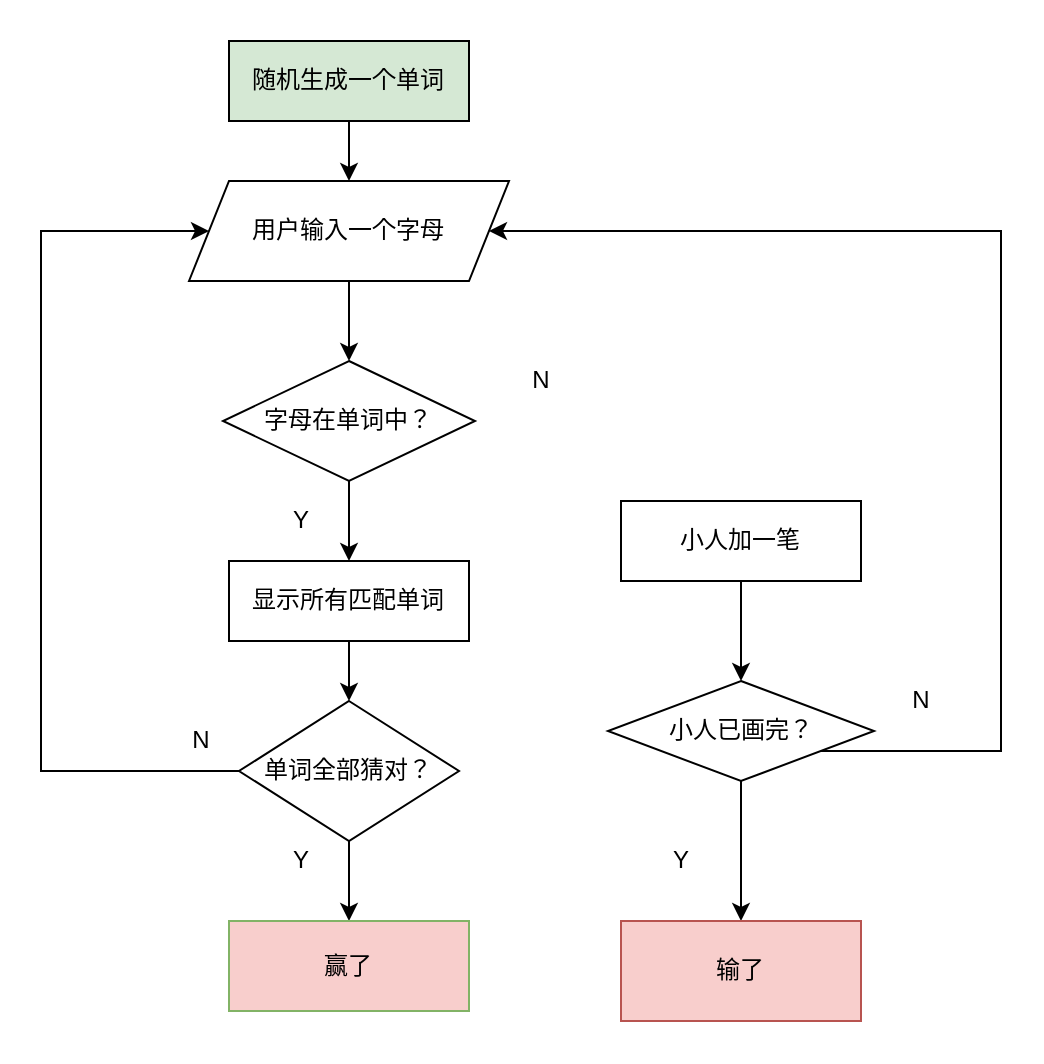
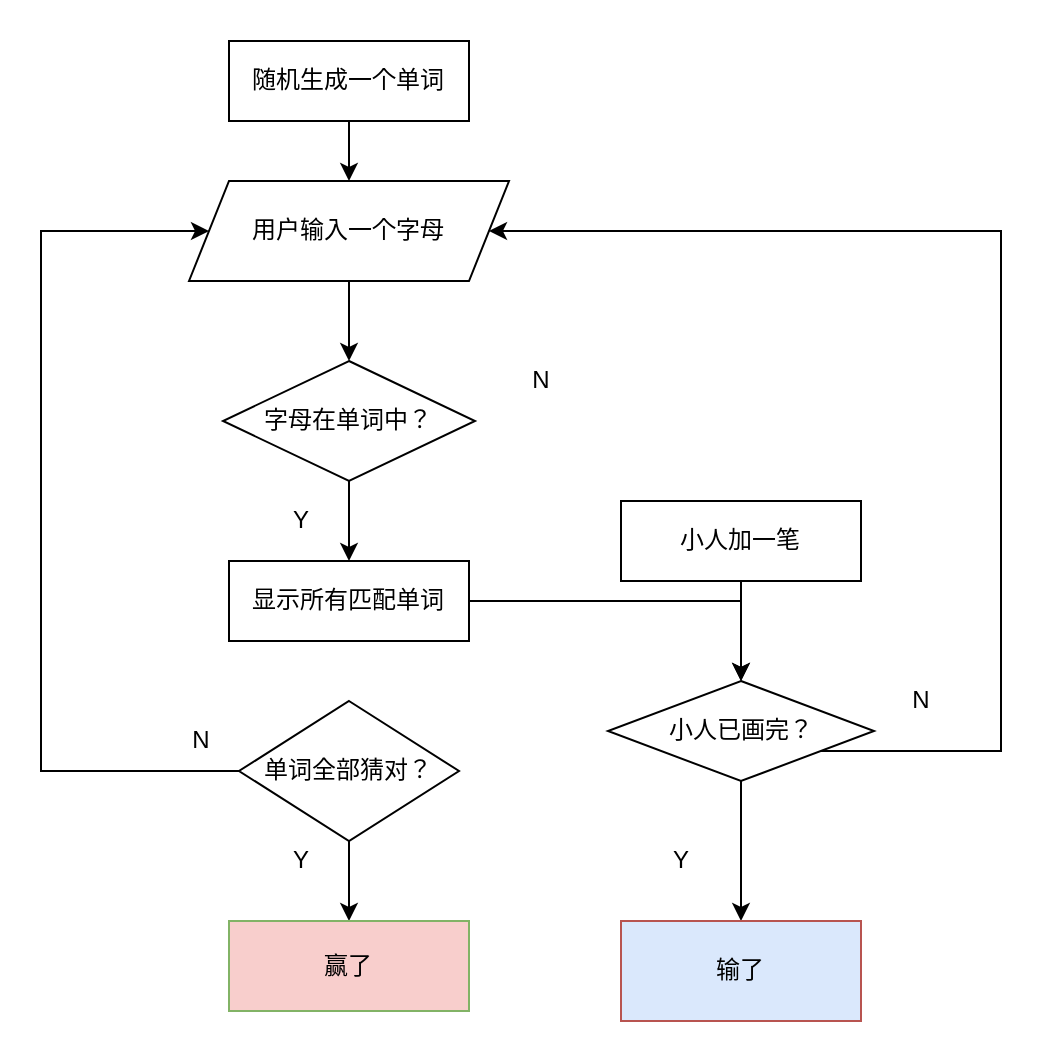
node "随机生成一个单词": fillcolor #d5e8d4 -> #ffffff
edge "显示所有匹配单词" -> "单词全部猜对？": now "显示所有匹配单词" -> "小人已画完？"
node "输了": fillcolor #f8cecc -> #dae8fc
